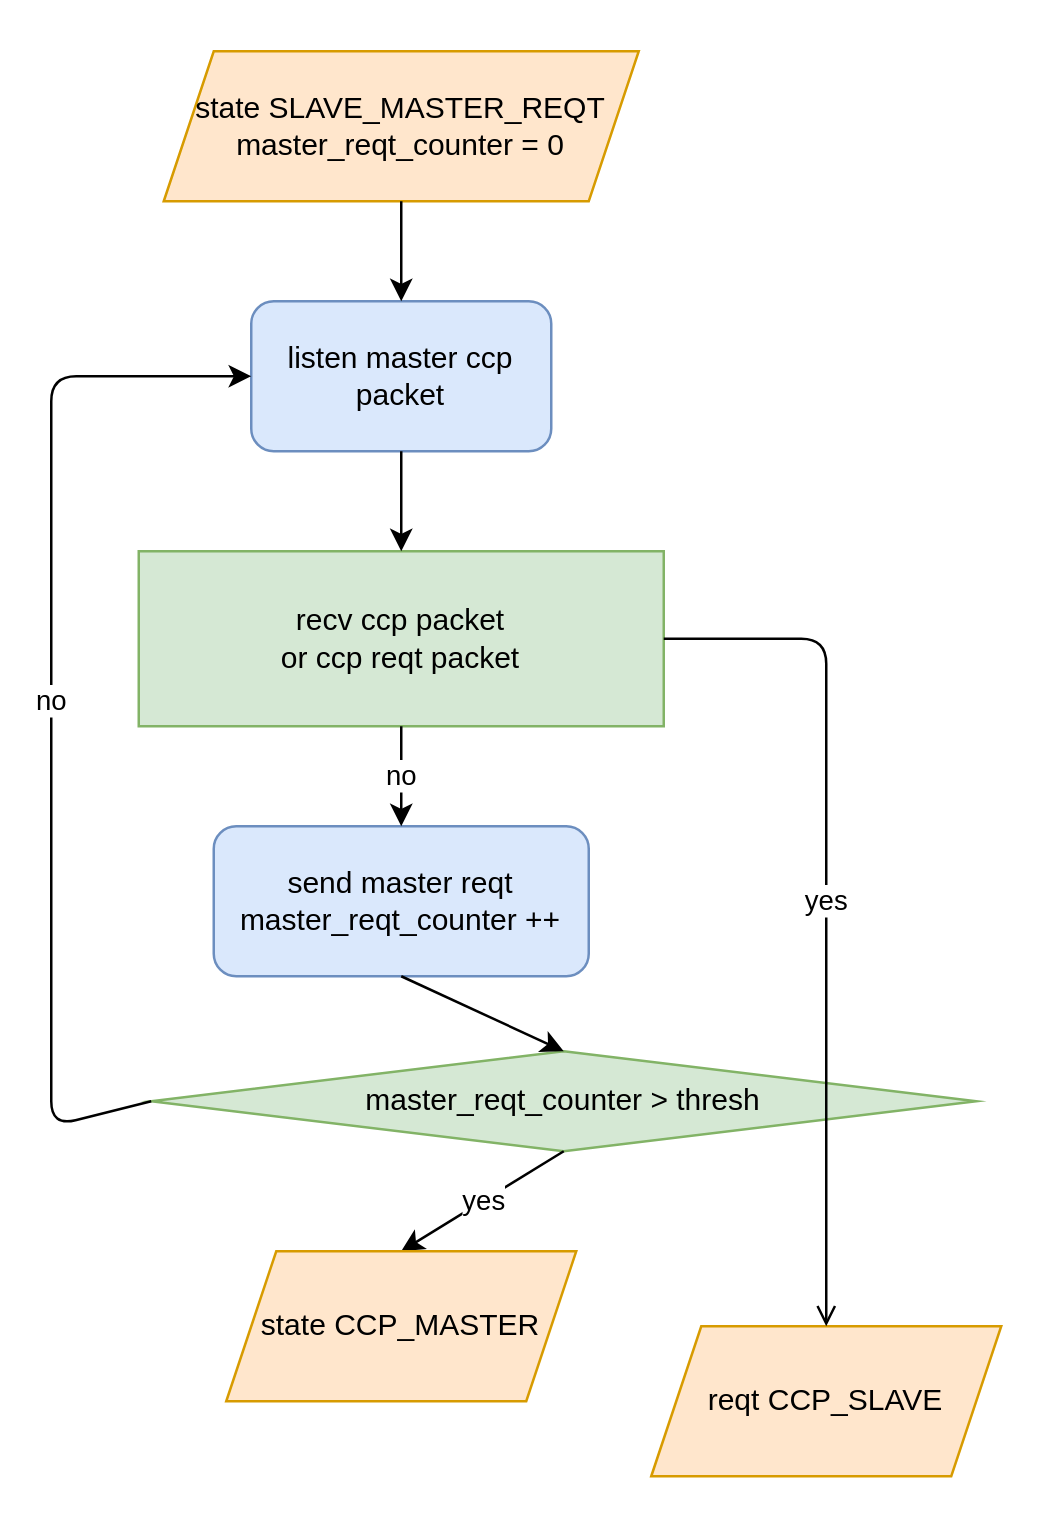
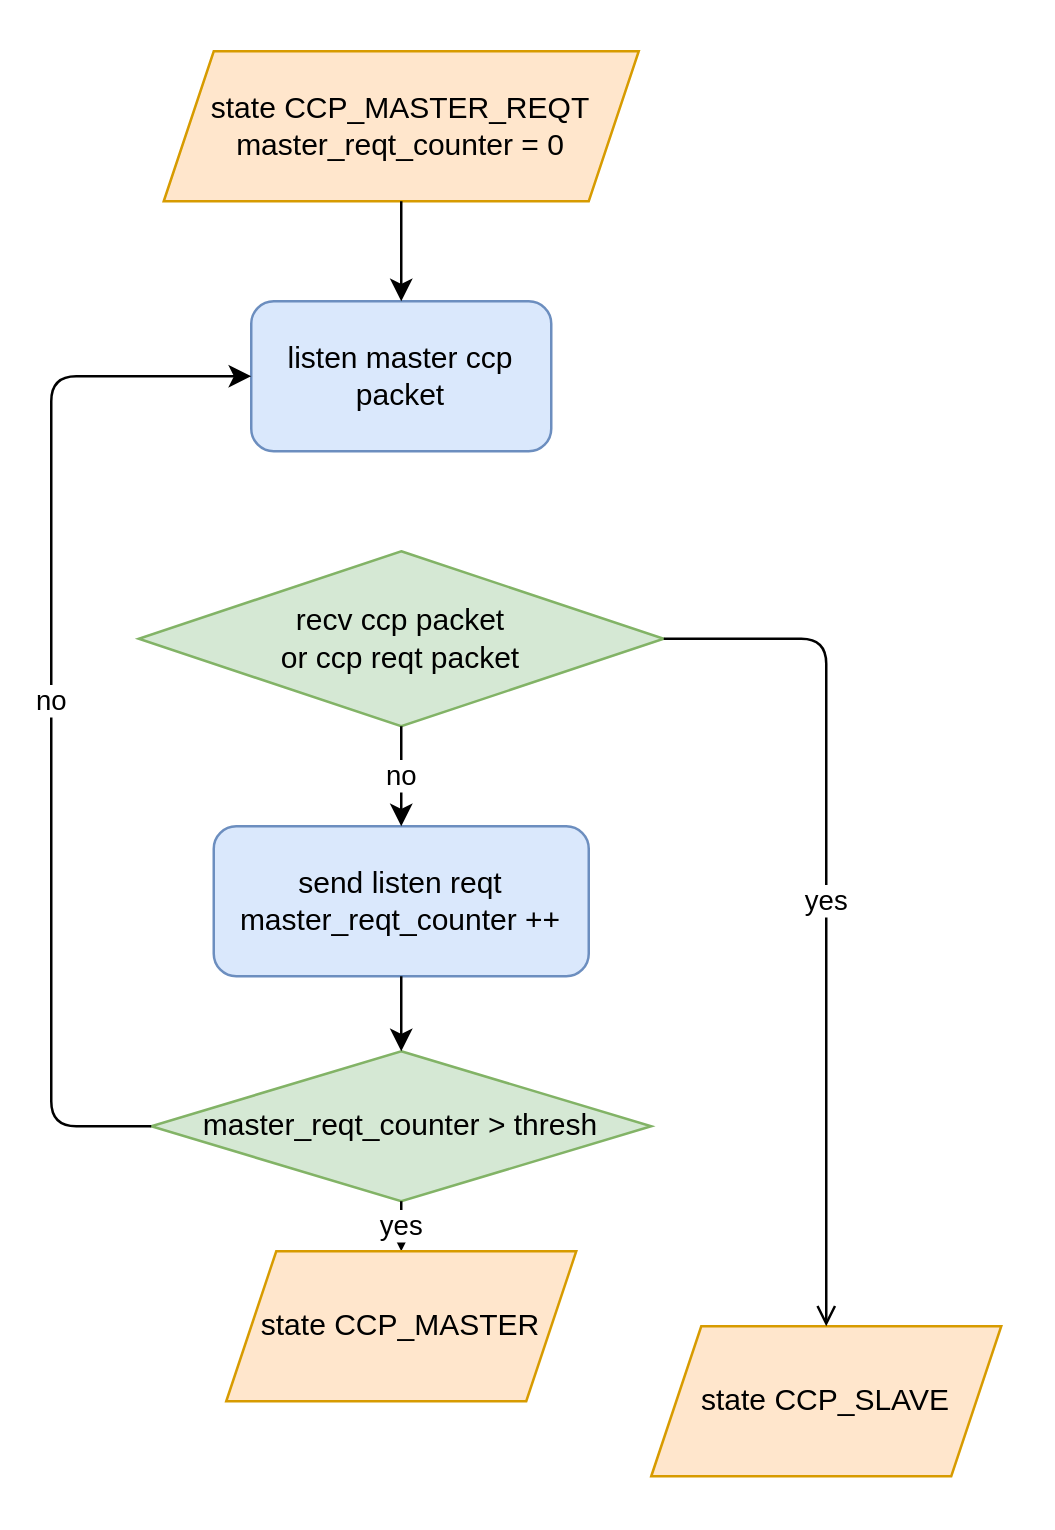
node "state SLAVE_MASTER_REQT master_reqt_counter = 0": label "state SLAVE_MASTER_REQT master_reqt_counter = 0" -> "state CCP_MASTER_REQT master_reqt_counter = 0"
edge "listen master ccp packet" -> "recv ccp packet or ccp reqt packet": removed
node "recv ccp packet or ccp reqt packet": shape rectangle -> diamond
node "send master reqt master_reqt_counter ++": label "send master reqt master_reqt_counter ++" -> "send listen reqt master_reqt_counter ++"
node "master_reqt_counter > thresh": size 825x100 -> 500x150
node "reqt CCP_SLAVE": label "reqt CCP_SLAVE" -> "state CCP_SLAVE"
